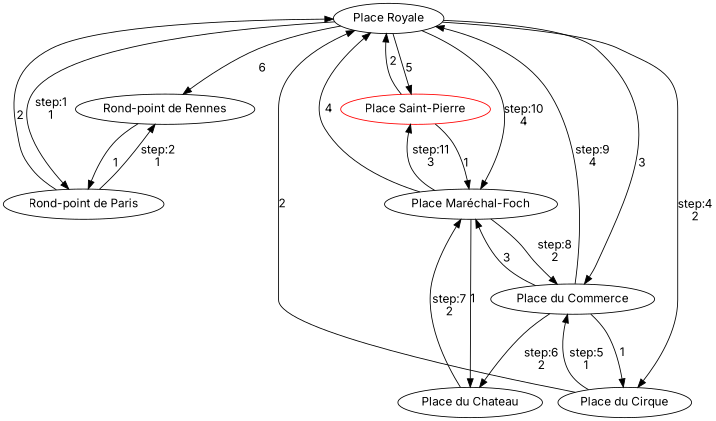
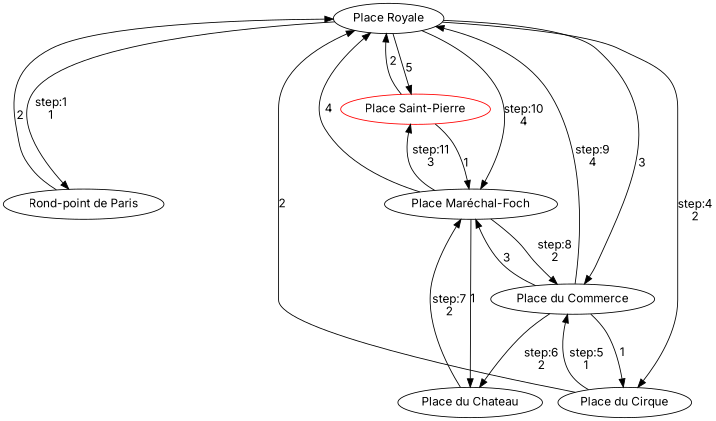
node "Rond-point de Rennes": removed
